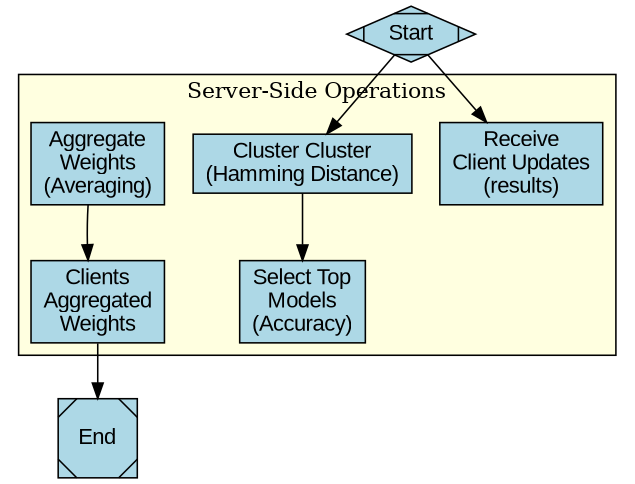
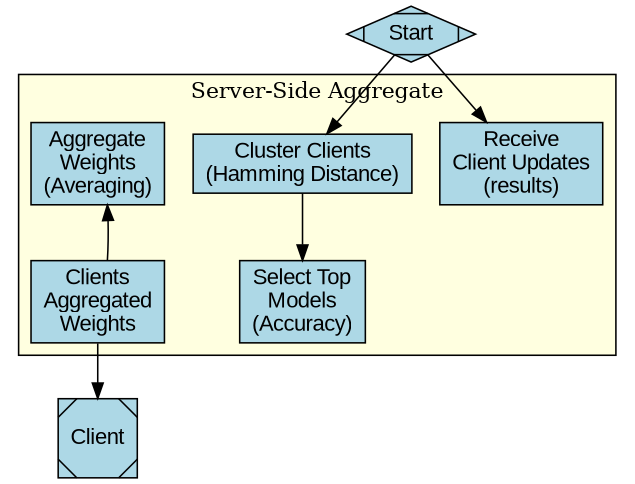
cluster "Server-Side Operations": label "Server-Side Operations" -> "Server-Side Aggregate"
node "Cluster Cluster (Hamming Distance)": label "Cluster Cluster (Hamming Distance)" -> "Cluster Clients (Hamming Distance)"
edge "Aggregate Weights (Averaging)" -> "Clients Aggregated Weights": reversed
node "End": label "End" -> "Client"
